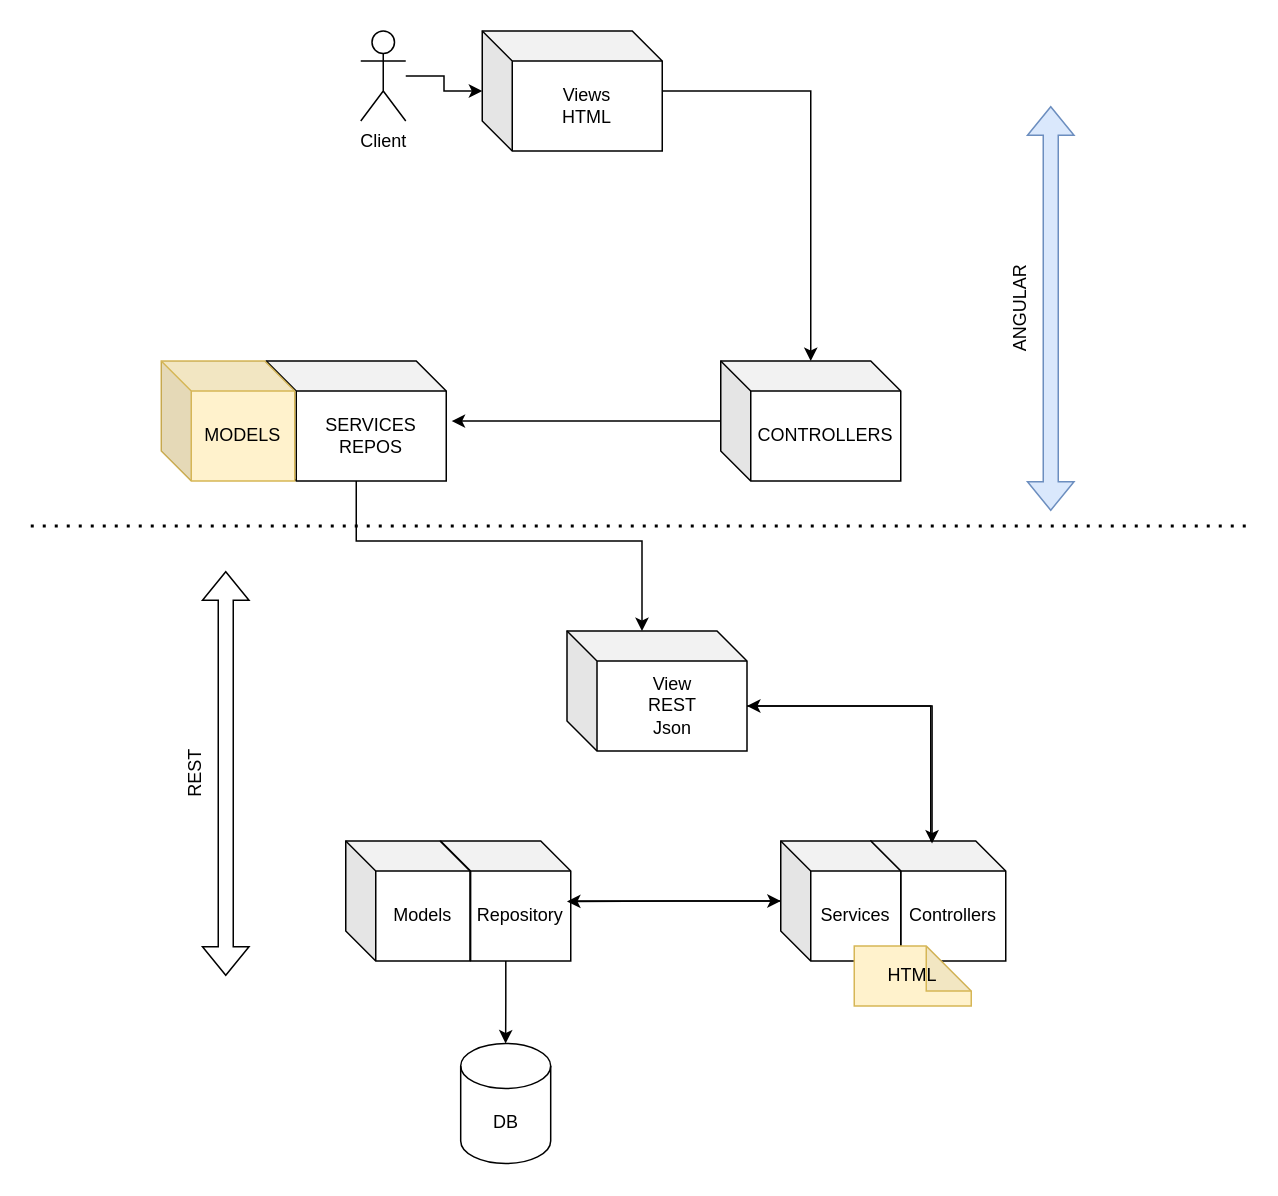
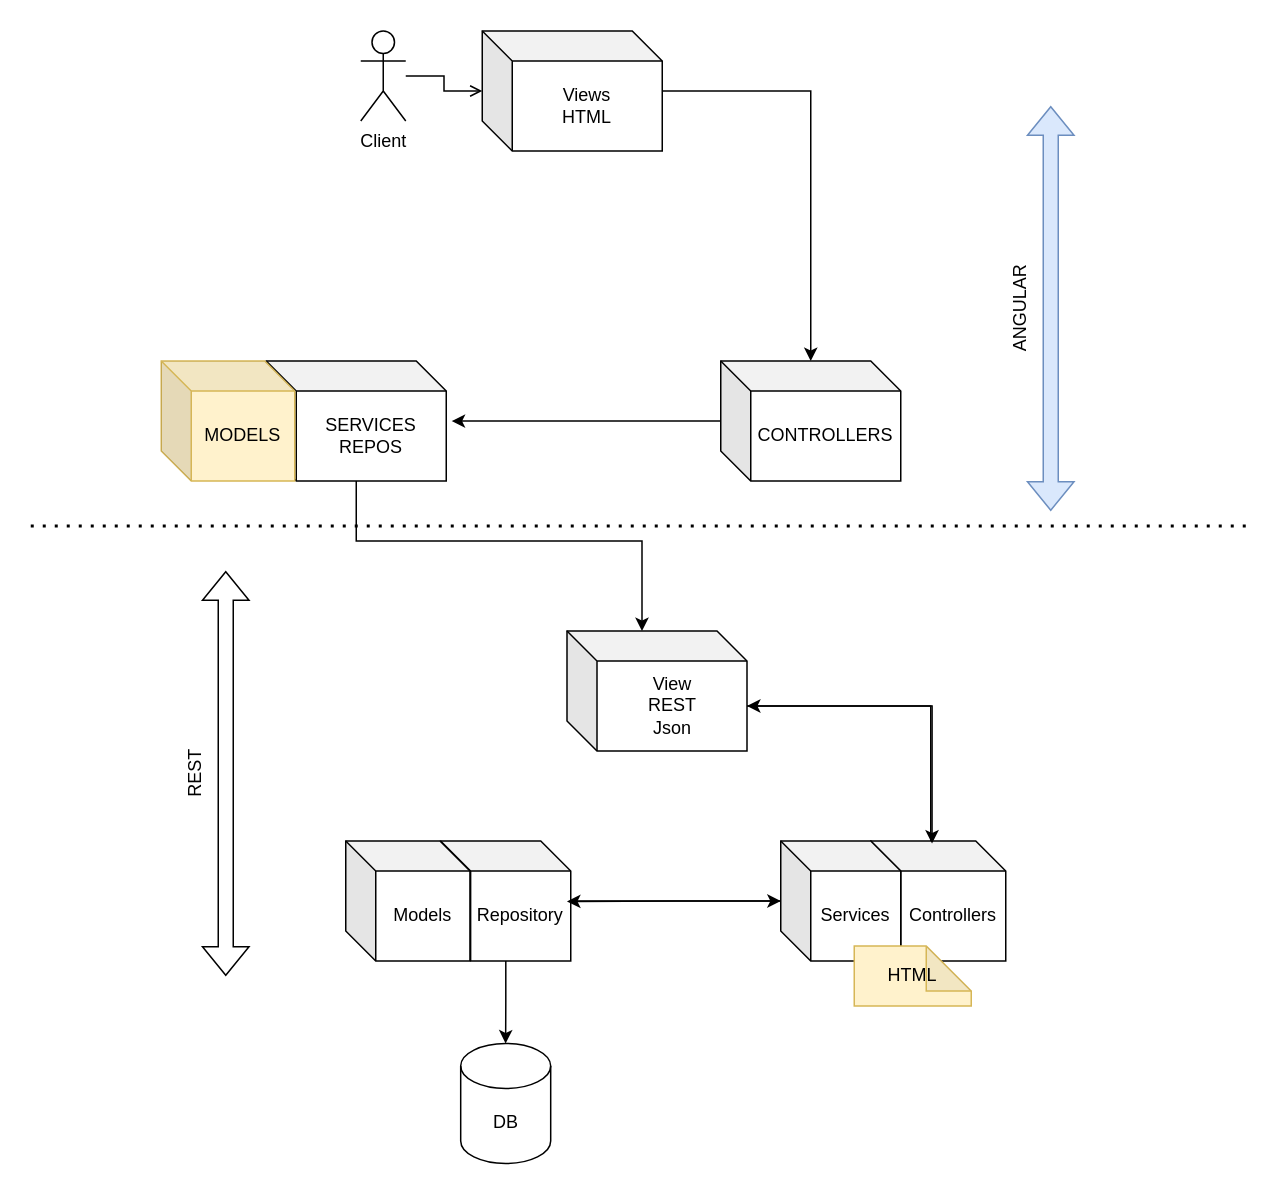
edge "Client" -> "Views HTML": arrowhead classic -> open
